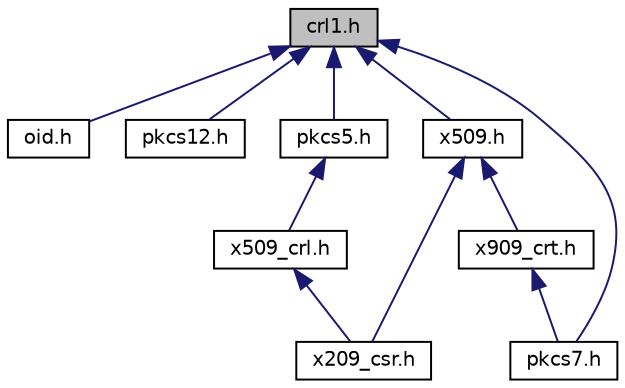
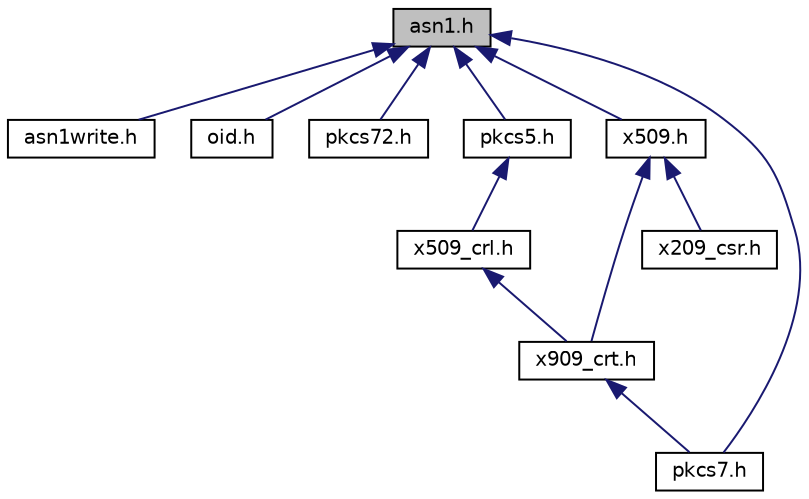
node "crl1.h": label "crl1.h" -> "asn1.h"
node "asn1write.h": added
node "pkcs12.h": label "pkcs12.h" -> "pkcs72.h"
edge "x209_csr.h" -> "x509_crl.h": now "x909_crt.h" -> "x509_crl.h"
